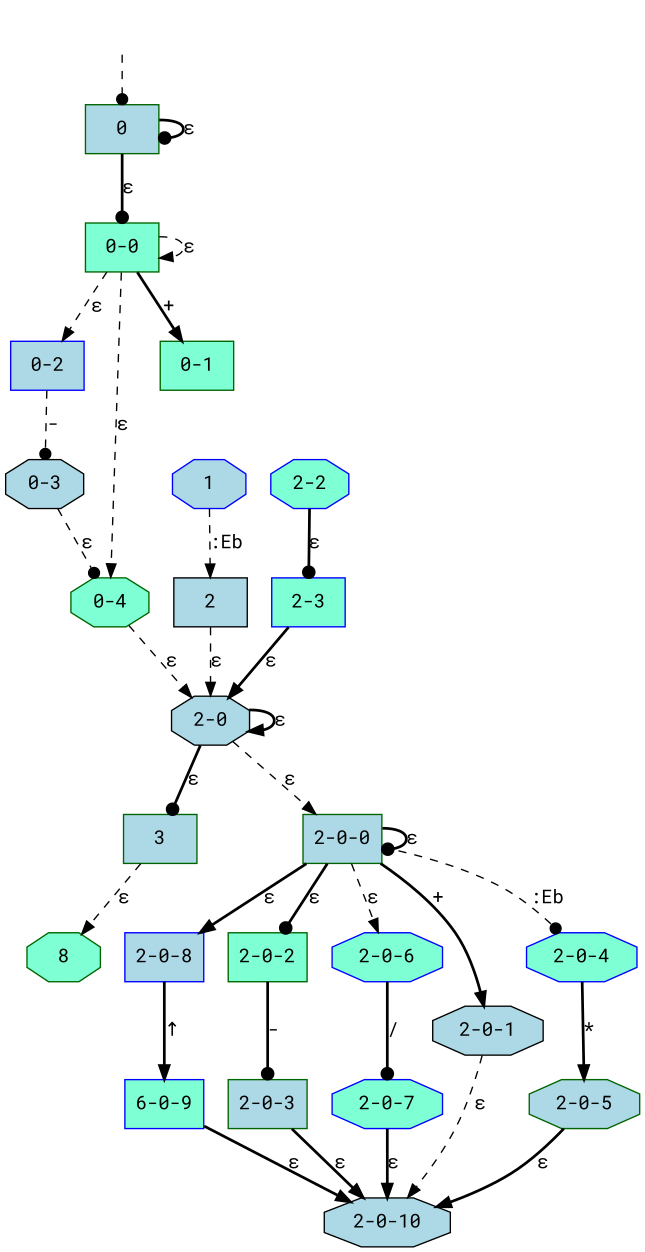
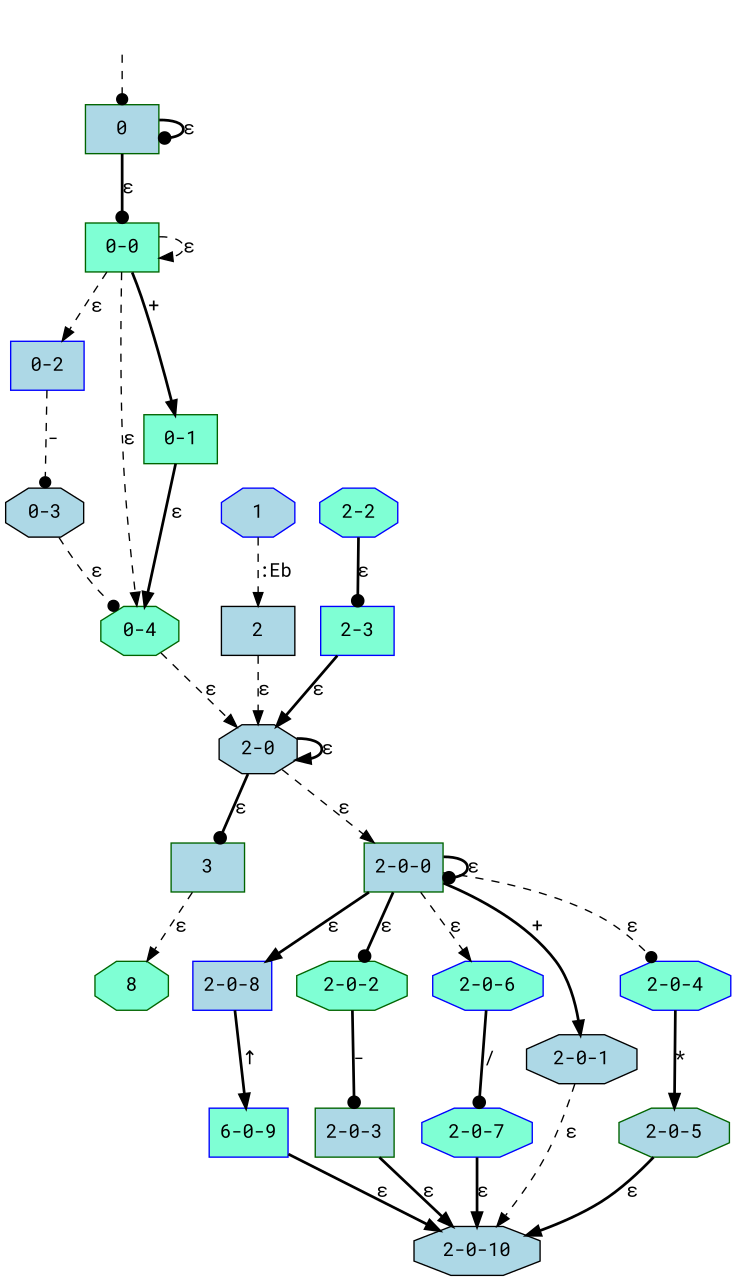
edge "0-1" -> "0-4": added, label "ε"
edge "2-0-0" -> "2-0-4": label ":Eb" -> "ε"
node "2-0-2": shape box -> octagon
